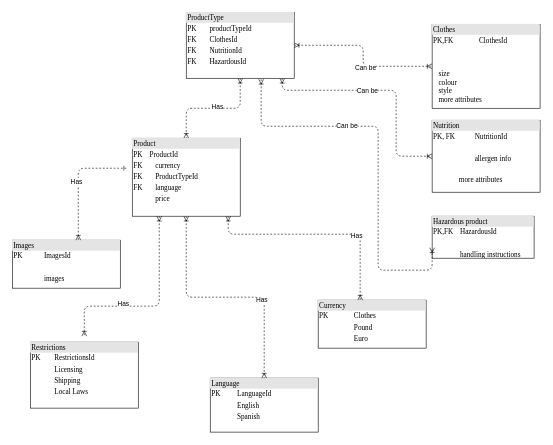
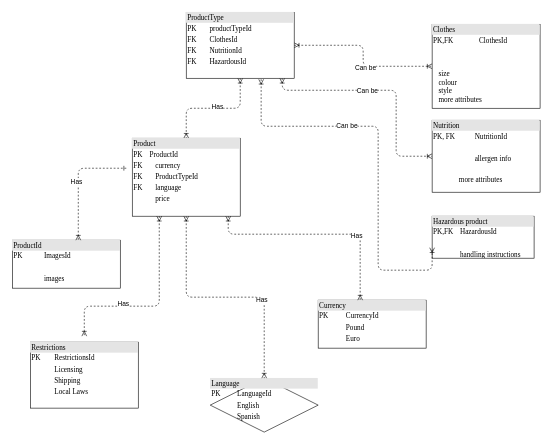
node "Images PK ImagesId images": label "Images PK ImagesId images" -> "ProductId PK ImagesId images"
node "Currency PK Clothes Pound Euro": label "Currency PK Clothes Pound Euro" -> "Currency PK CurrencyId Pound Euro"
node "Language PK LanguageId English Spanish": shape rectangle -> diamond
